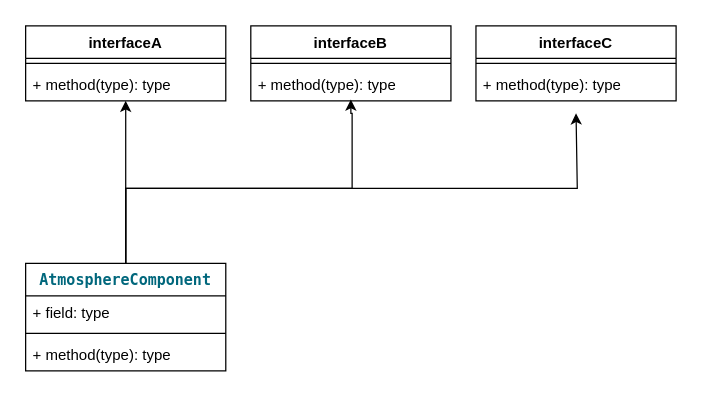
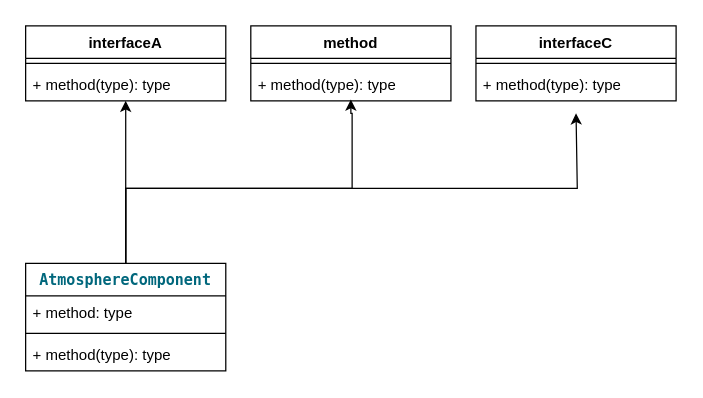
node "interfaceB": label "interfaceB" -> "method"
node "+ field: type": label "+ field: type" -> "+ method: type"
